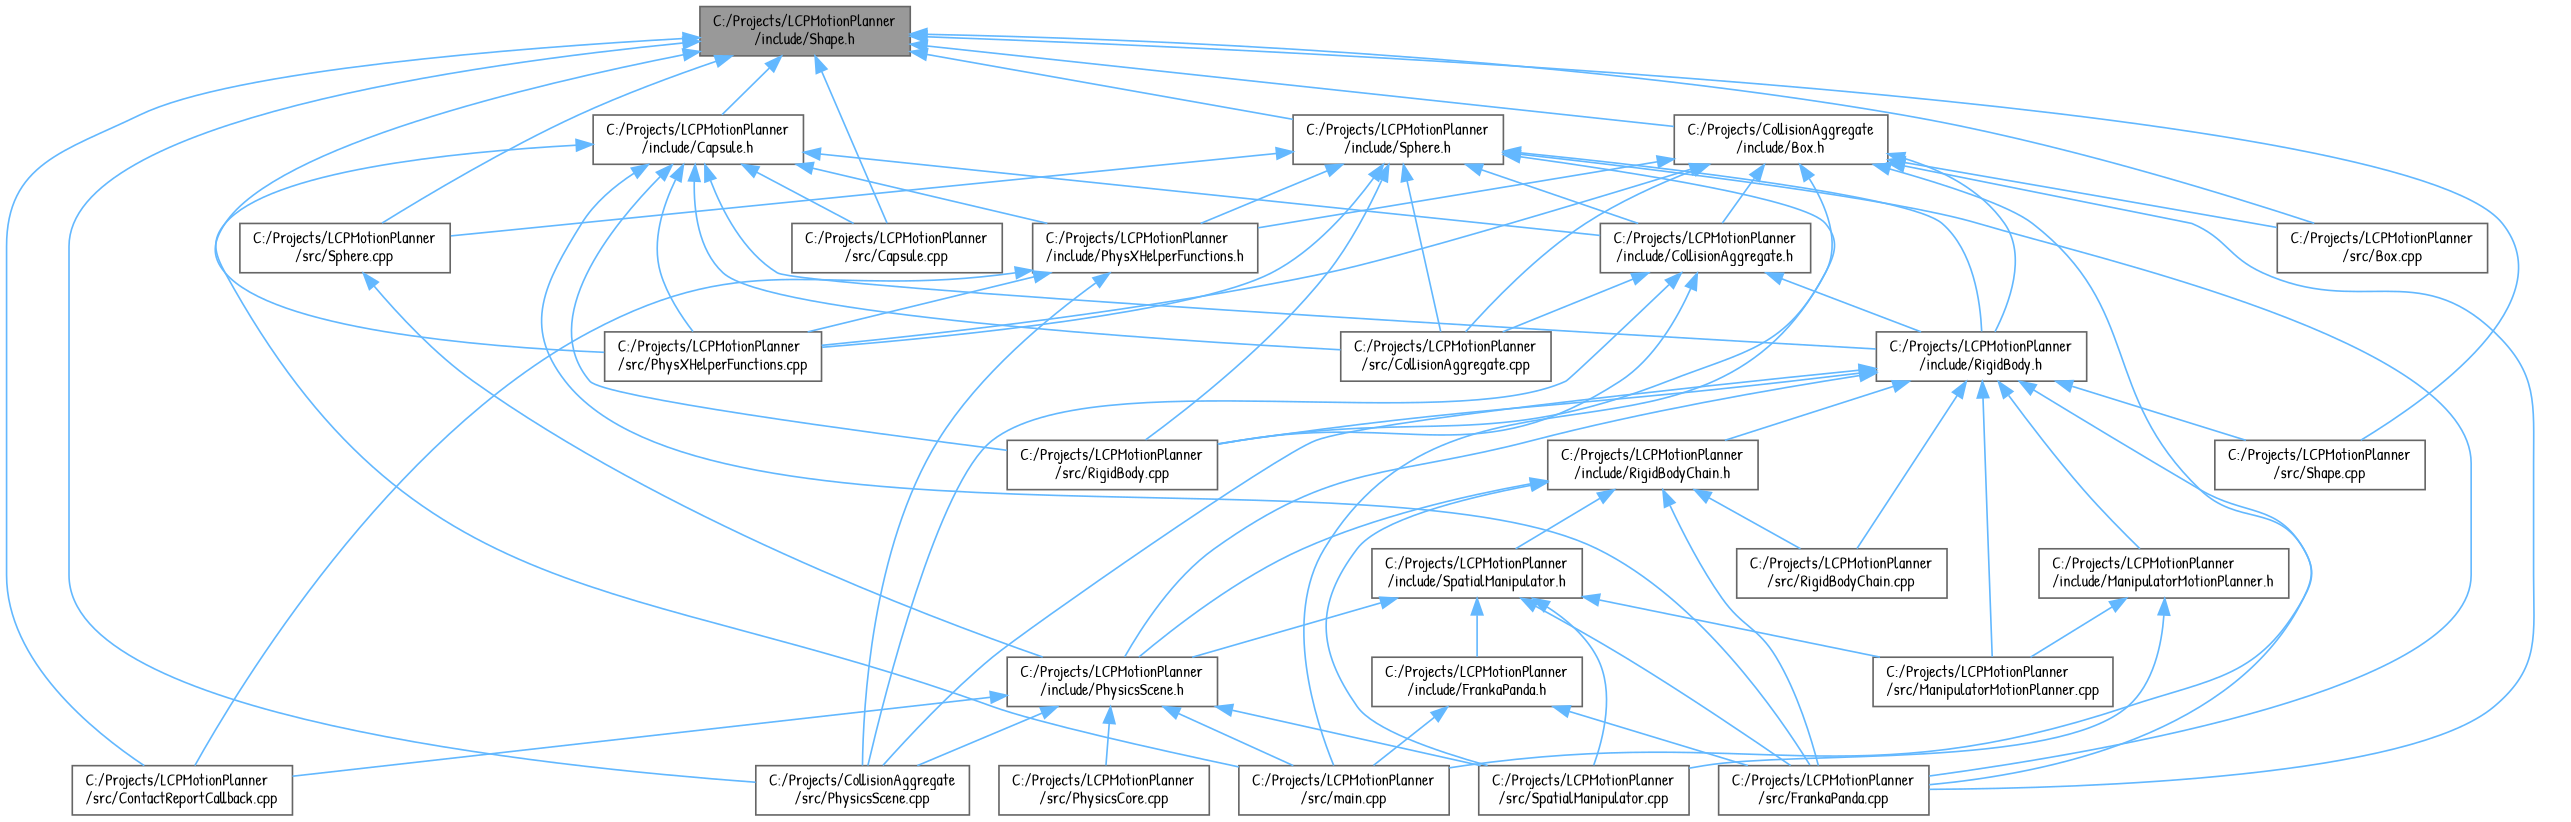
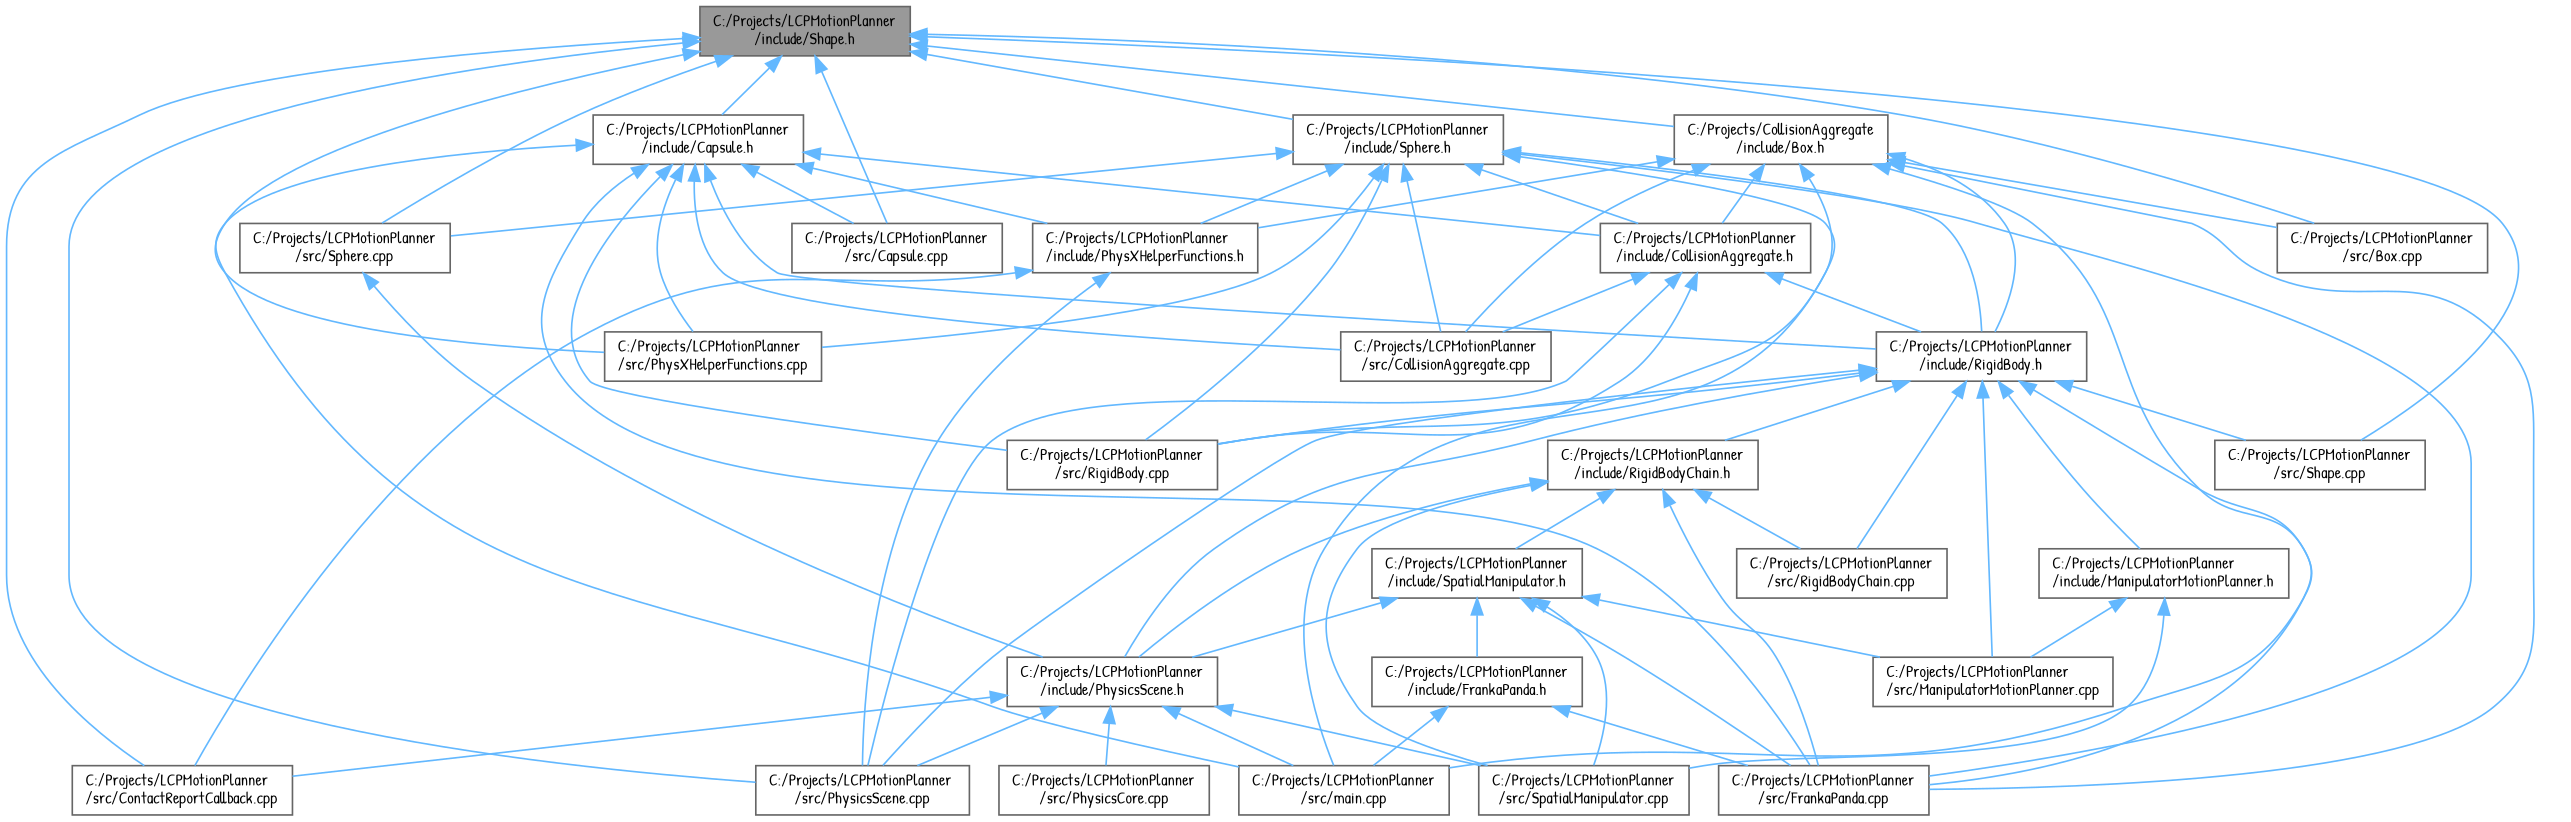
edge "C:/Projects/LCPMotionPlanner /src/PhysXHelperFunctions.cpp" -> "C:/Projects/CollisionAggregate /include/Box.h": removed
edge "C:/Projects/LCPMotionPlanner /src/PhysXHelperFunctions.cpp" -> "C:/Projects/LCPMotionPlanner /include/PhysXHelperFunctions.h": removed
node "C:/Projects/CollisionAggregate /src/PhysicsScene.cpp": label "C:/Projects/CollisionAggregate /src/PhysicsScene.cpp" -> "C:/Projects/LCPMotionPlanner /src/PhysicsScene.cpp"
